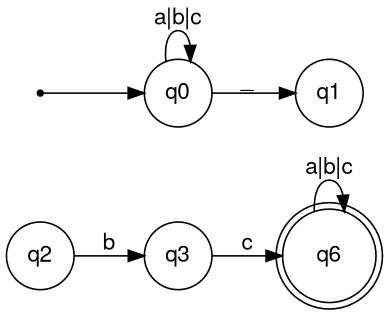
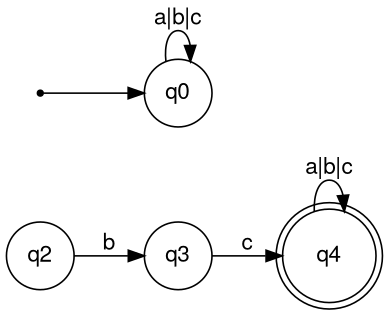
node "q1": removed
node "q6": label "q6" -> "q4"
